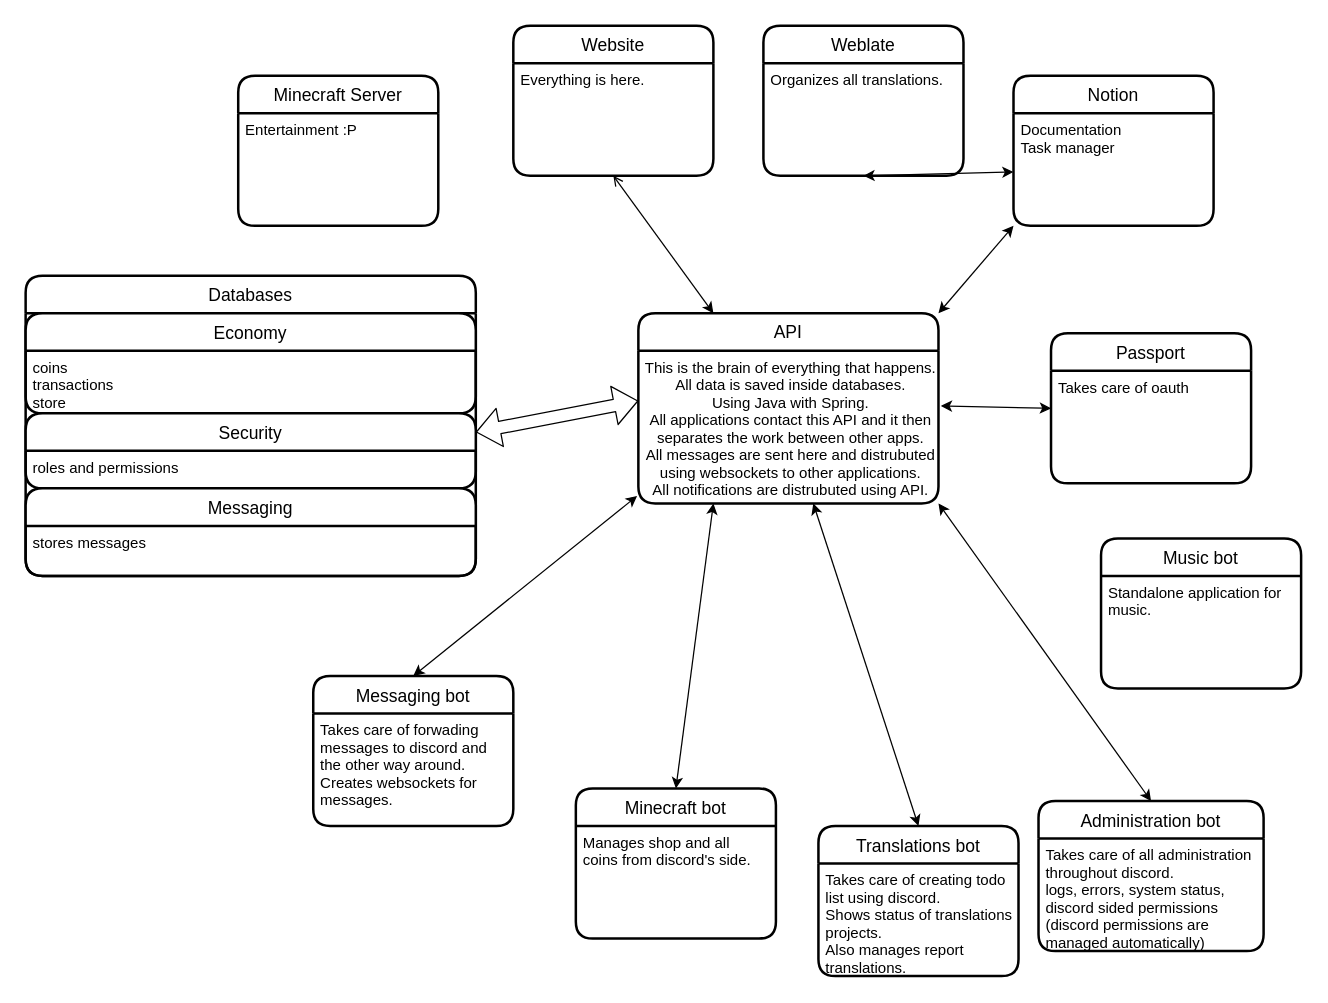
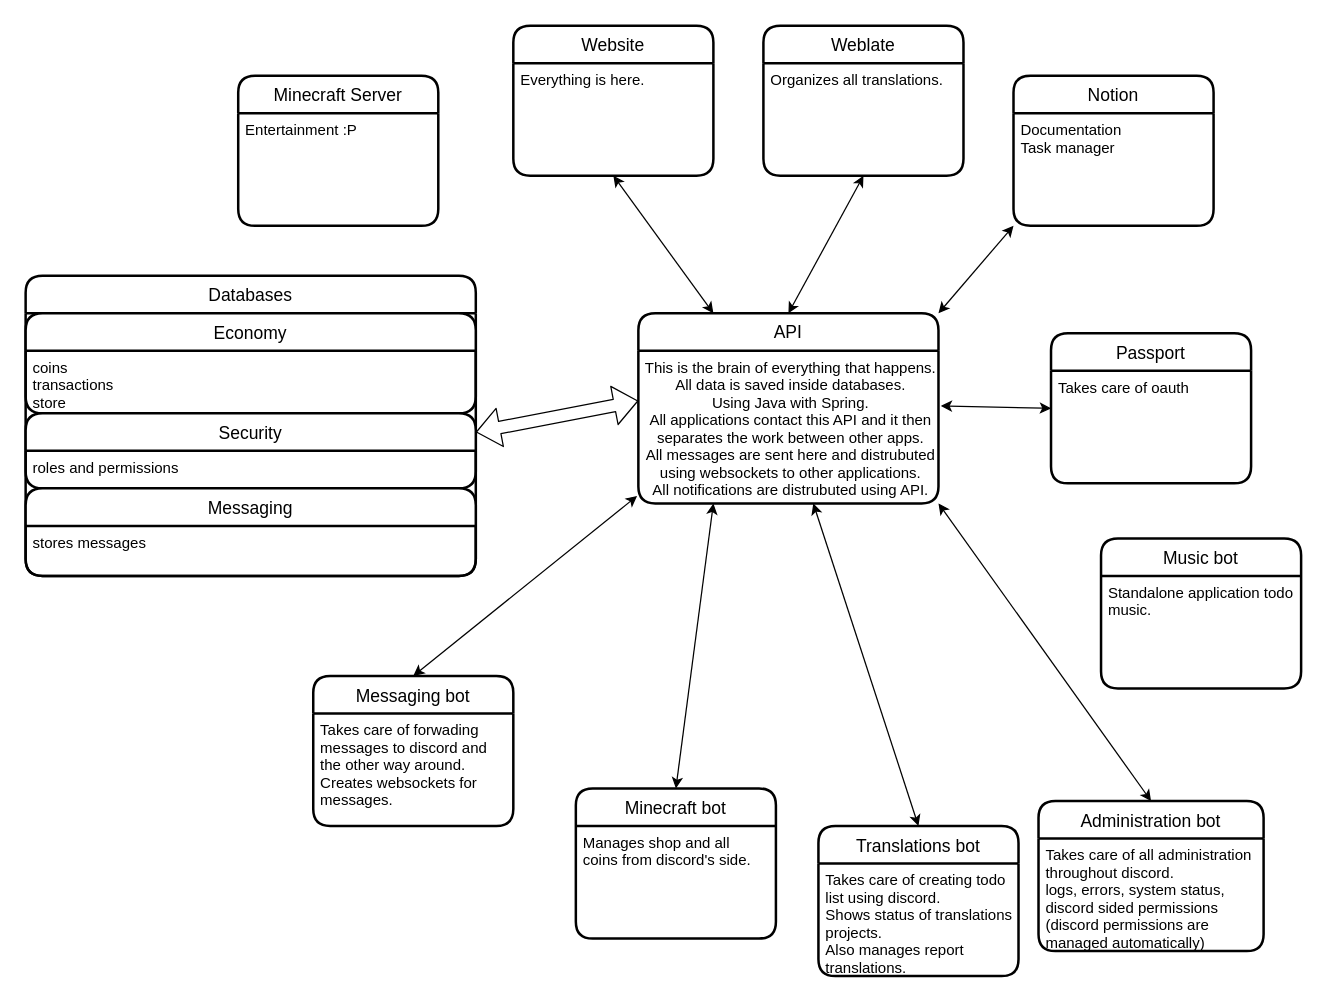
edge "Organizes all translations." -- "Documentation Task manager": now "Organizes all translations." -- "API"
edge "Everything is here." -- "API": arrowhead open -> classic
node "Standalone application for music.": label "Standalone application for music." -> "Standalone application todo music."
